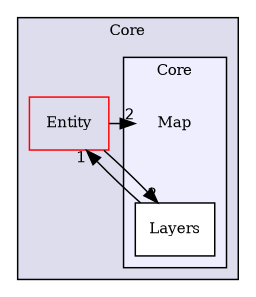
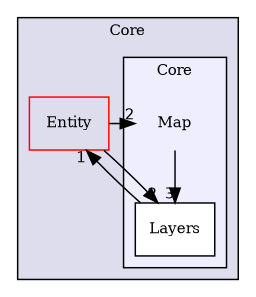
edge "Map" -> "Layers": added
